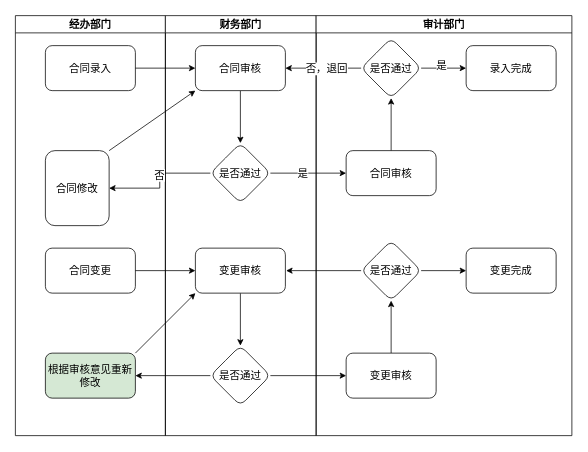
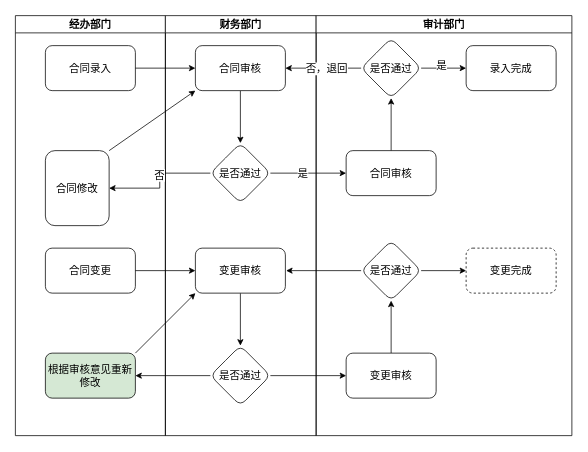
node "变更完成": style solid -> dashed
